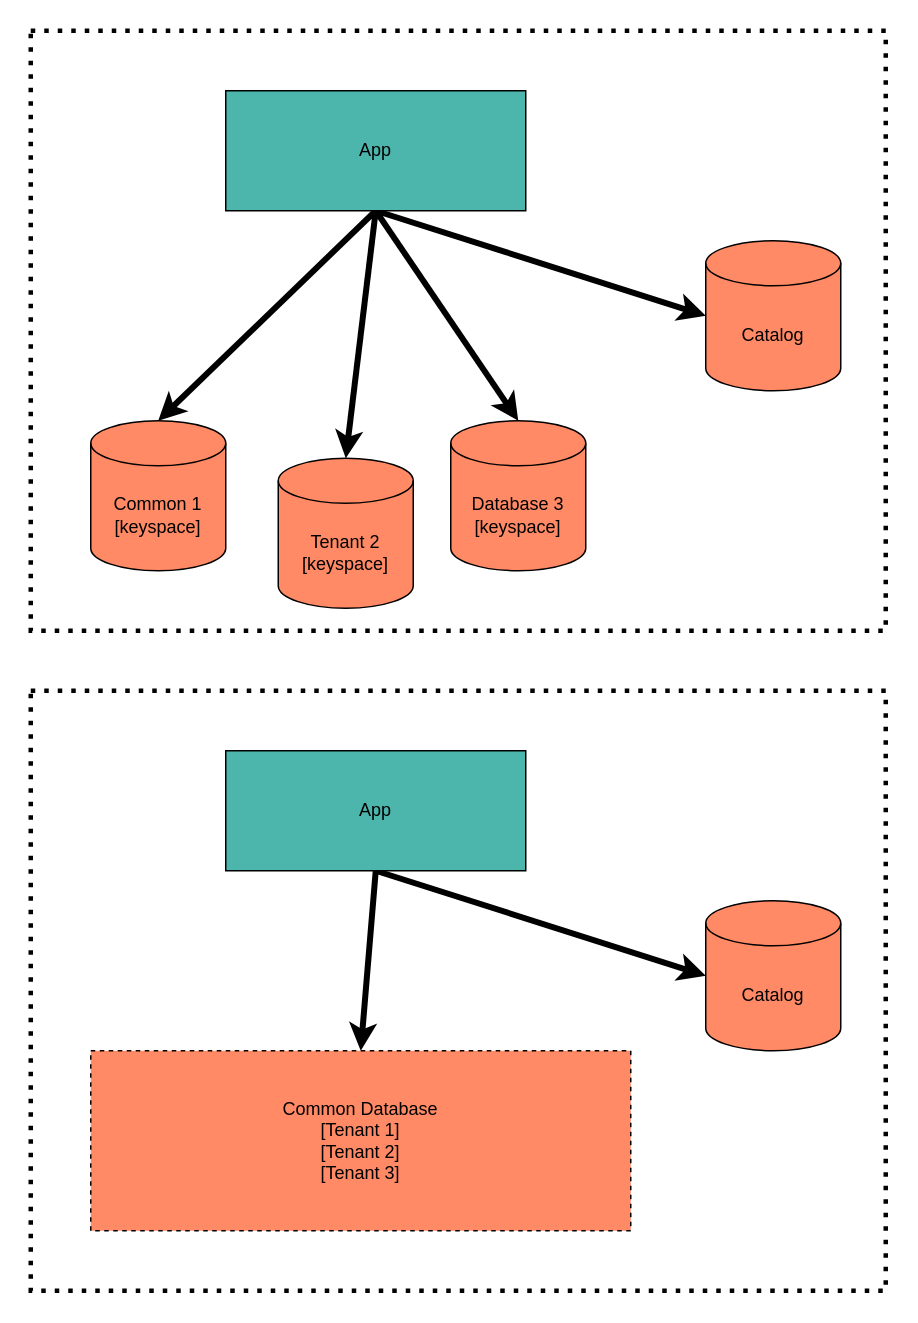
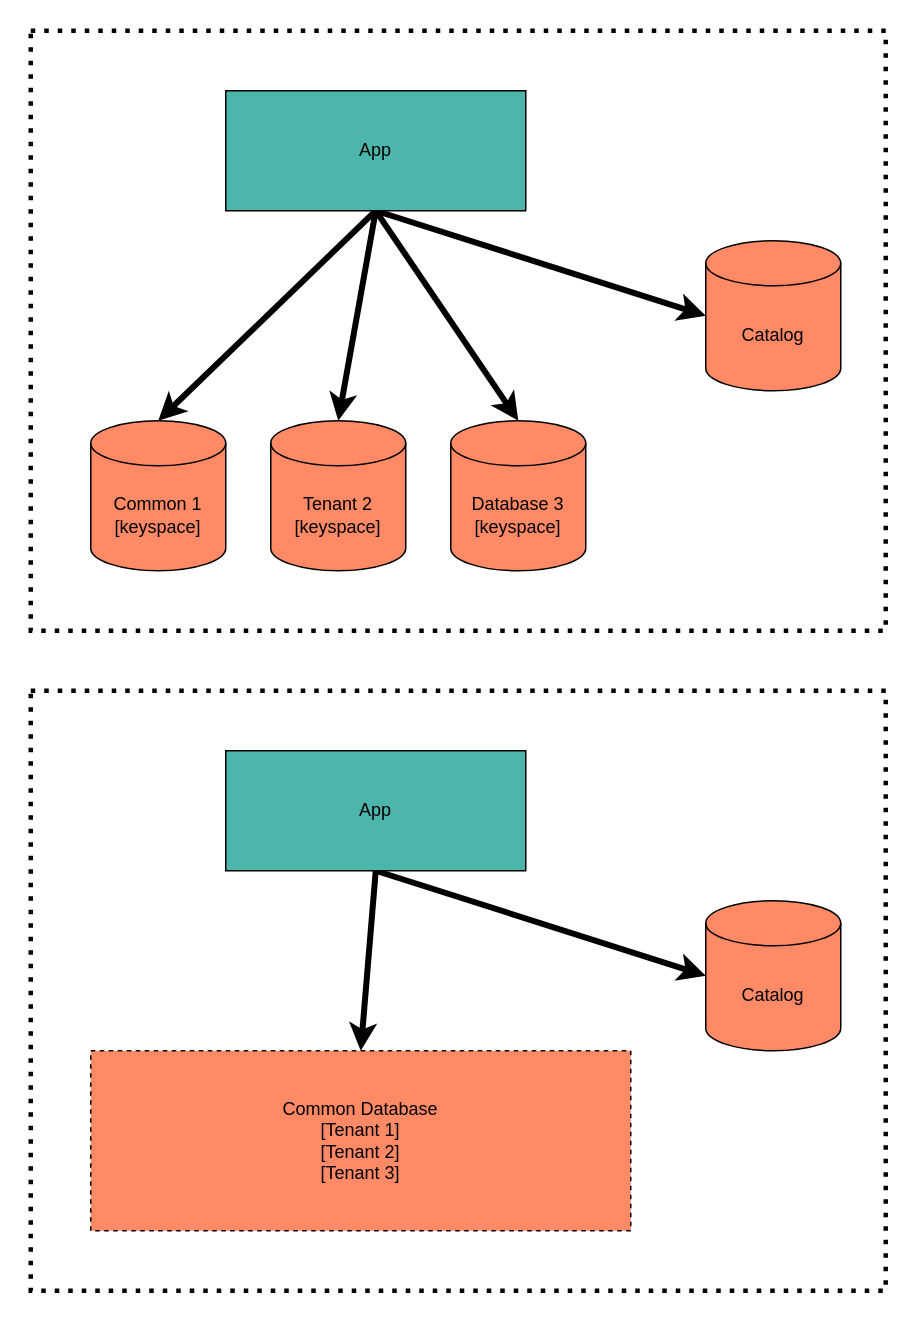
node "Tenant 2 [keyspace]": moved (346, 533) -> (338, 496)
